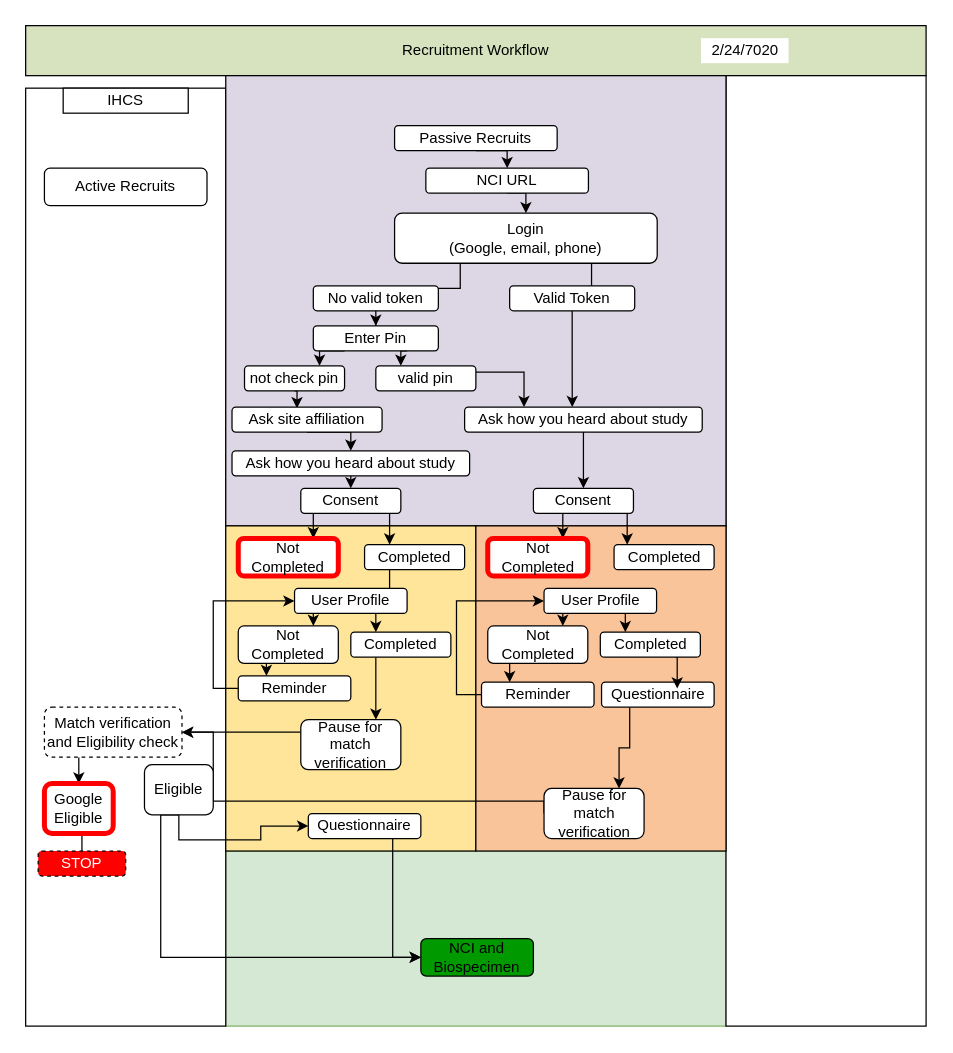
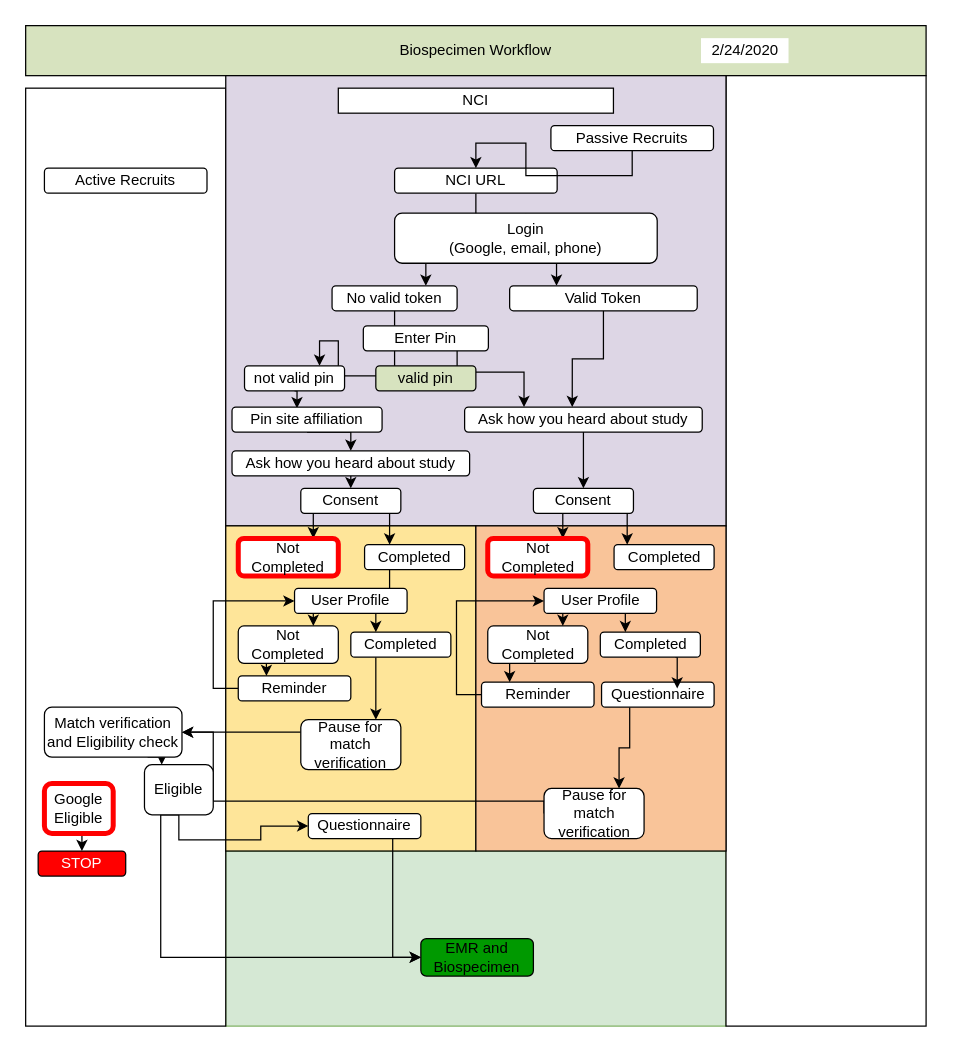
node "Recruitment Workflow": label "Recruitment Workflow" -> "Biospecimen Workflow"
node "2/24/7020": label "2/24/7020" -> "2/24/2020"
node "IHCS": removed
node "NCI": added
node "Passive Recruits": moved (476, 138) -> (632, 138)
node "NCI URL": moved (507, 181) -> (476, 181)
node "Active Recruits": size 163x38 -> 163x25
node "No valid token": moved (376, 298) -> (394, 298)
node "Valid Token": size 125x25 -> 188x25
node "Enter Pin": moved (376, 338) -> (426, 338)
node "not check pin": label "not check pin" -> "not valid pin"
node "valid pin": fillcolor #ffffff -> #d7e3bf
node "Ask site affiliation": label "Ask site affiliation" -> "Pin site affiliation"
node "Match verification and Eligibility check": style dashed -> solid
edge "Match verification and Eligibility check" -> "Eligible": added
edge "Match verification and Eligibility check" -> "Google Eligible": removed
edge "Google Eligible" -- "STOP": arrowhead none -> classic
node "STOP": style dashed -> solid
node "NCI and Biospecimen": label "NCI and Biospecimen" -> "EMR and Biospecimen"
